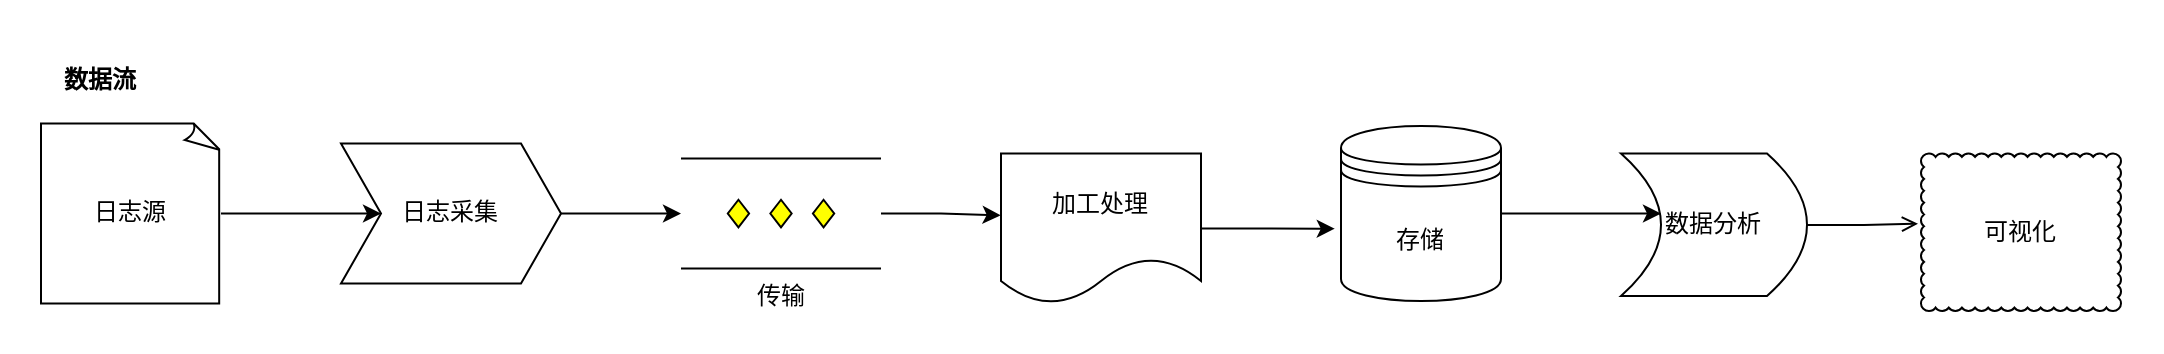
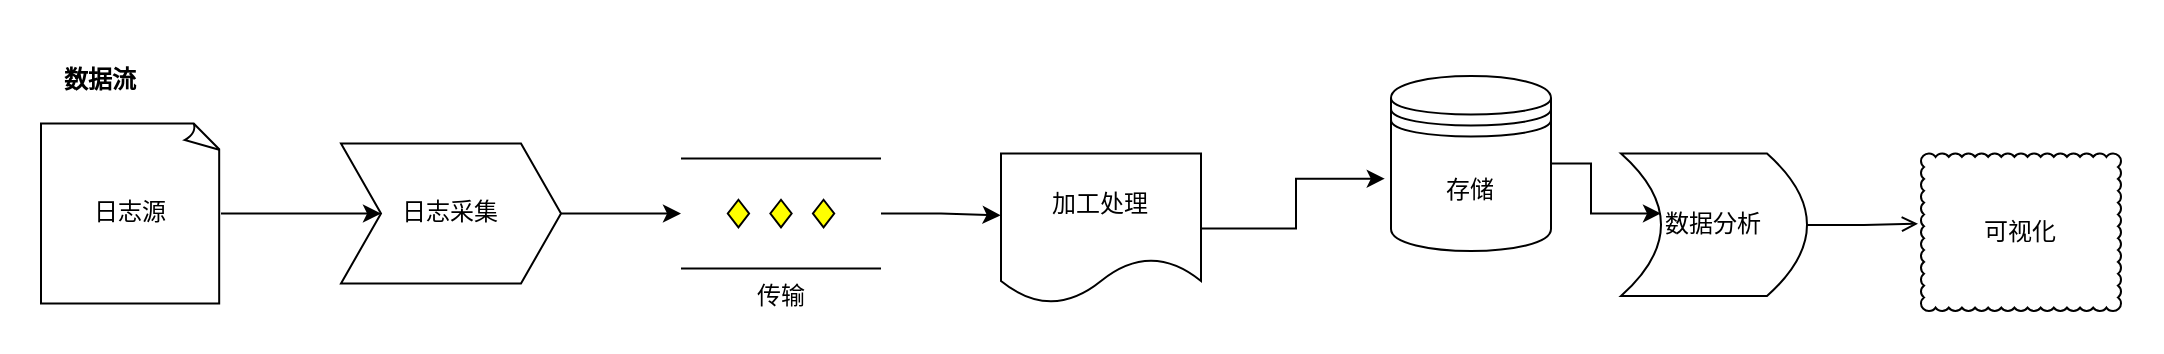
node "存储": moved (1421, 214) -> (1471, 164)
